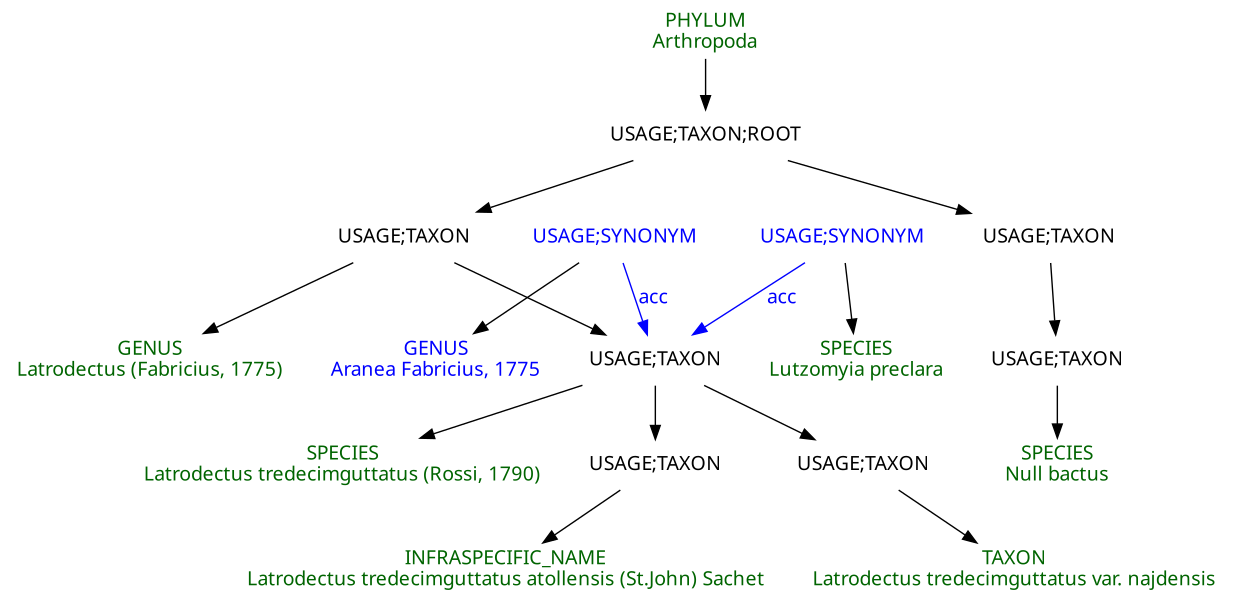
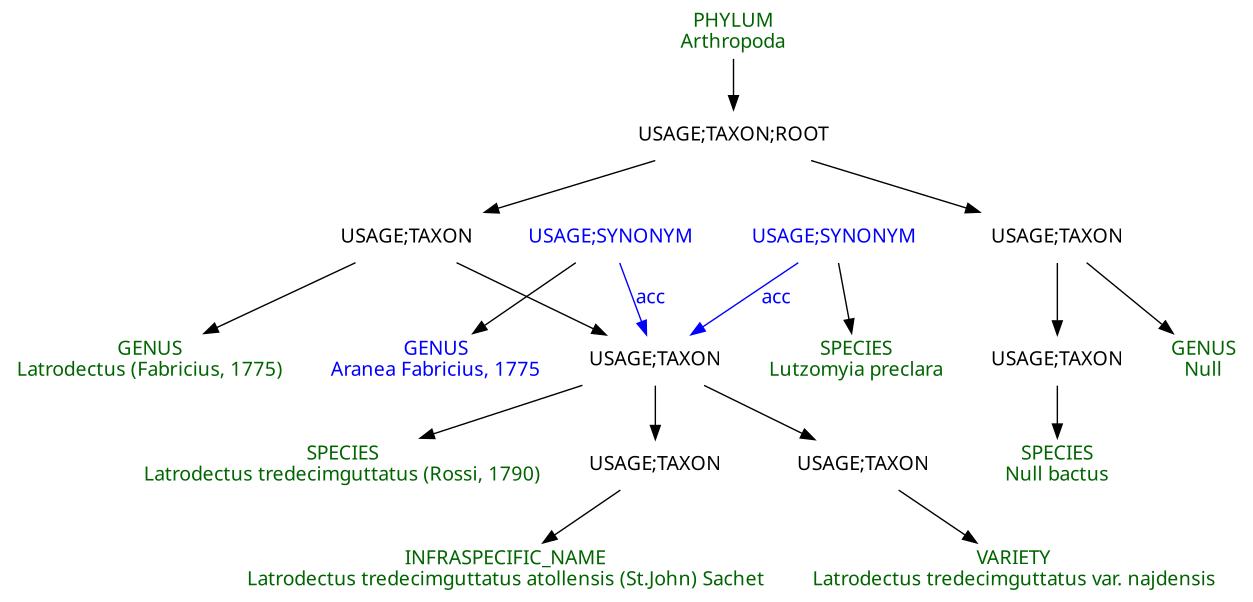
node "GENUS Null": added
node "TAXON Latrodectus tredecimguttatus var. najdensis": label "TAXON Latrodectus tredecimguttatus var. najdensis" -> "VARIETY Latrodectus tredecimguttatus var. najdensis"
